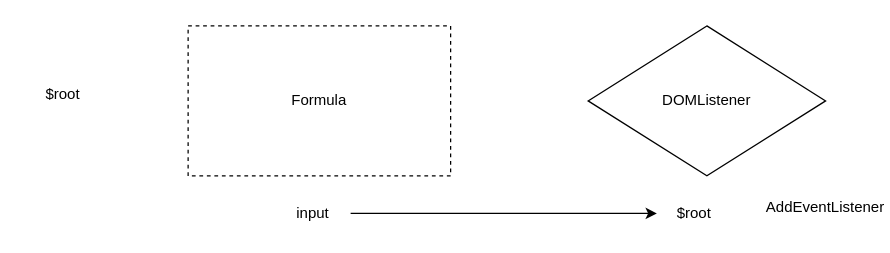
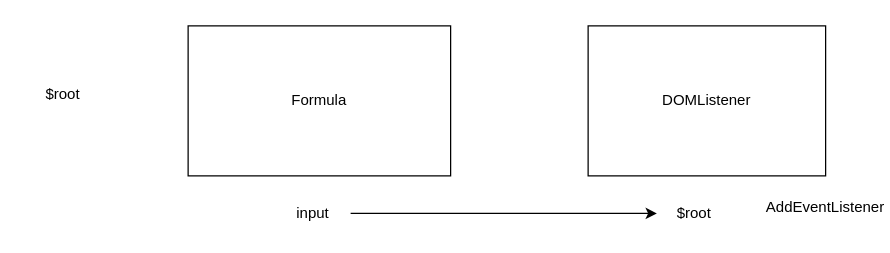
node "Formula": style dashed -> solid
node "DOMListener": shape diamond -> rectangle
